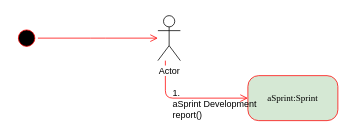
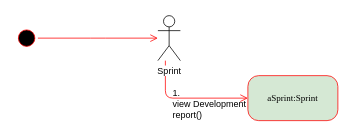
node "Actor": label "Actor" -> "Sprint"
node "1. aSprint Development report()": label "1. aSprint Development report()" -> "1. view Development report()"
